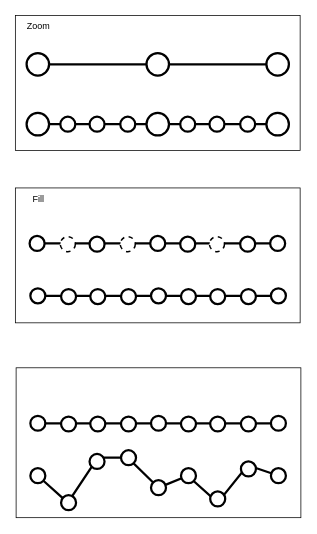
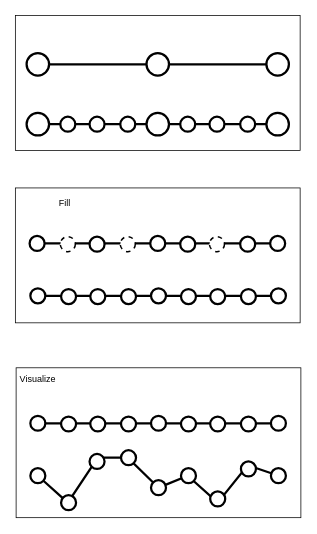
node "Zoom": removed
node "Fill": moved (39, 199) -> (65, 203)
node "Visualize": added
